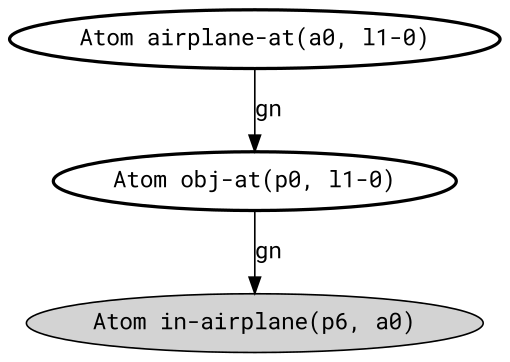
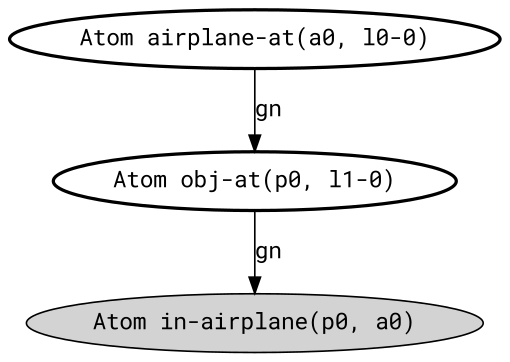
node "Atom airplane-at(a0, l1-0)": label "Atom airplane-at(a0, l1-0)" -> "Atom airplane-at(a0, l0-0)"
node "Atom in-airplane(p6, a0)": label "Atom in-airplane(p6, a0)" -> "Atom in-airplane(p0, a0)"
